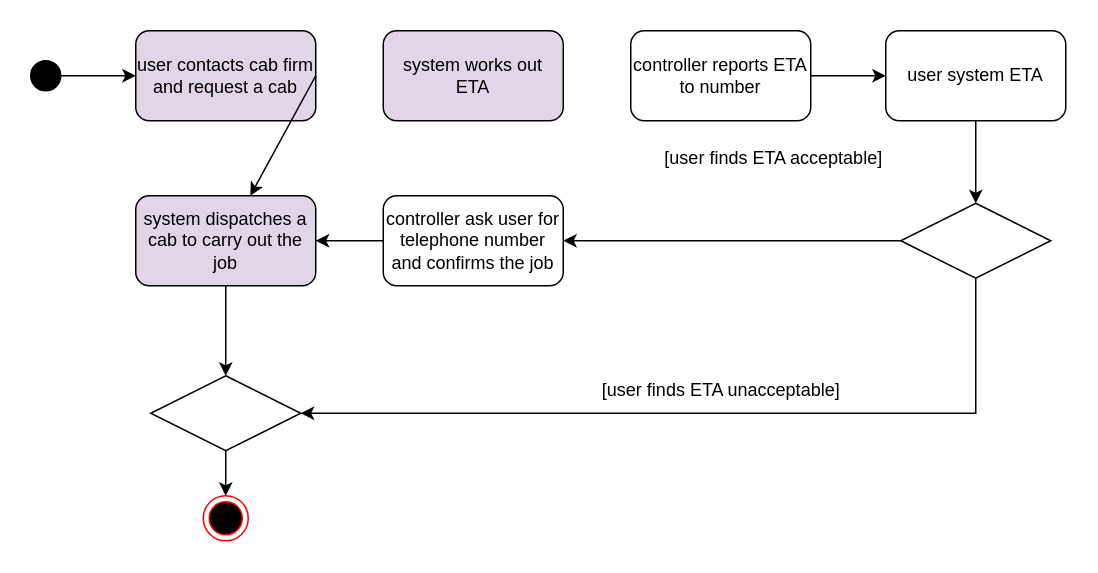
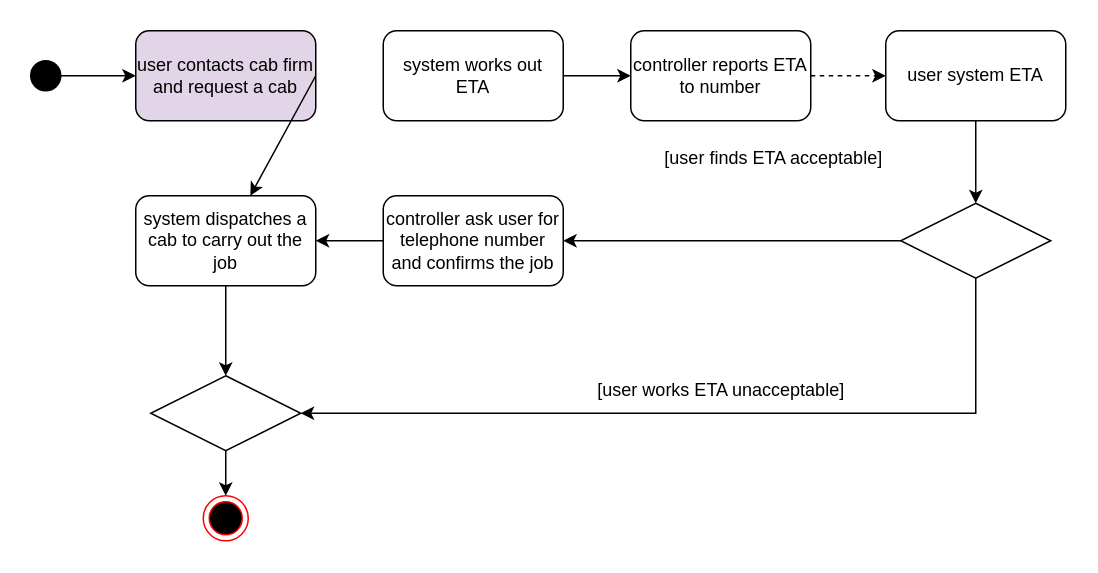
node "system works out ETA": fillcolor #e1d5e7 -> #ffffff
edge "system works out ETA" -> "controller reports ETA to number": added
edge "controller reports ETA to number" -> "user system ETA": style solid -> dashed
node "system dispatches a cab to carry out the job": fillcolor #e1d5e7 -> #ffffff
node "[user finds ETA unacceptable]": label "[user finds ETA unacceptable]" -> "[user works ETA unacceptable]"
